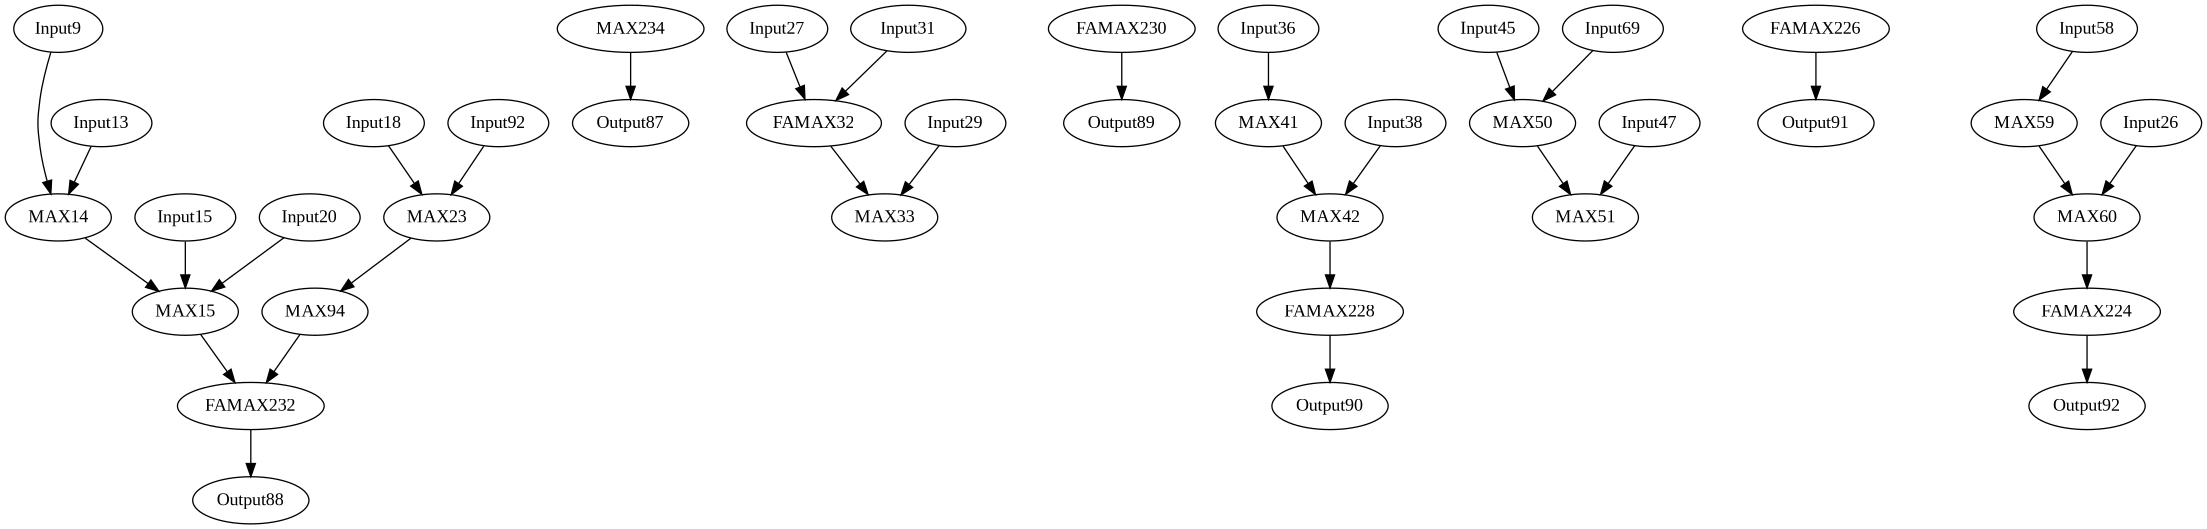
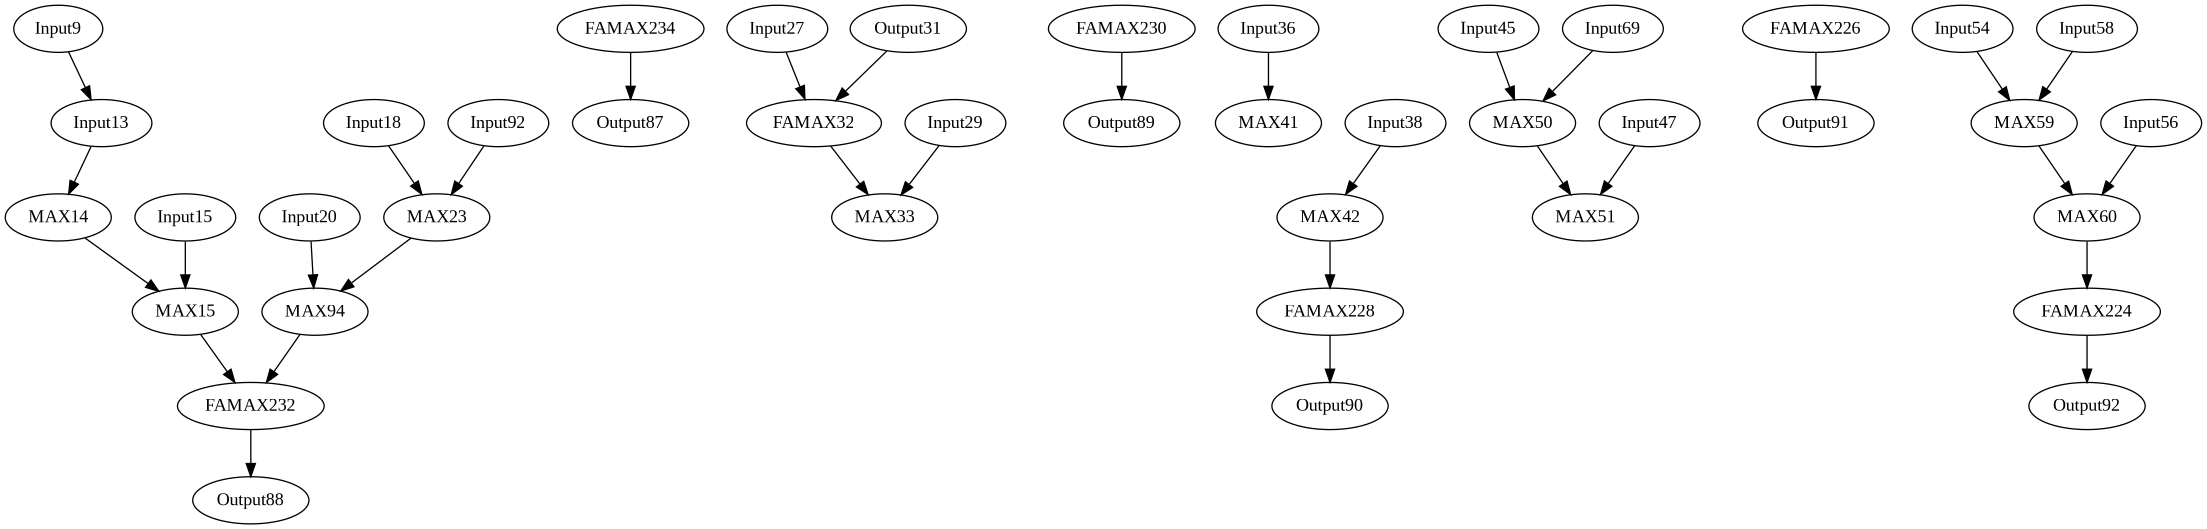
node "MAX234": label "MAX234" -> "FAMAX234"
node "Input31": label "Input31" -> "Output31"
node "Input54": added
edge "Input9" -> "MAX14": now "Input9" -> "Input13"
node "Input26": label "Input26" -> "Input56"
edge "MAX41" -> "MAX42": removed
edge "Input20" -> "MAX15": now "Input20" -> "MAX94"
